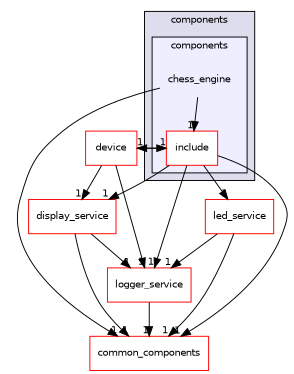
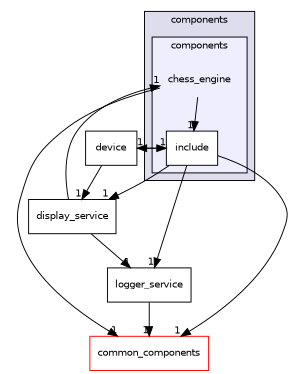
node "device": color red -> black
node "include": color red -> black
edge "device" -> "logger_service": removed
node "display_service": color red -> black
node "led_service": removed
node "logger_service": color red -> black
edge "display_service" -> "common_components": now "display_service" -> "chess_engine"
